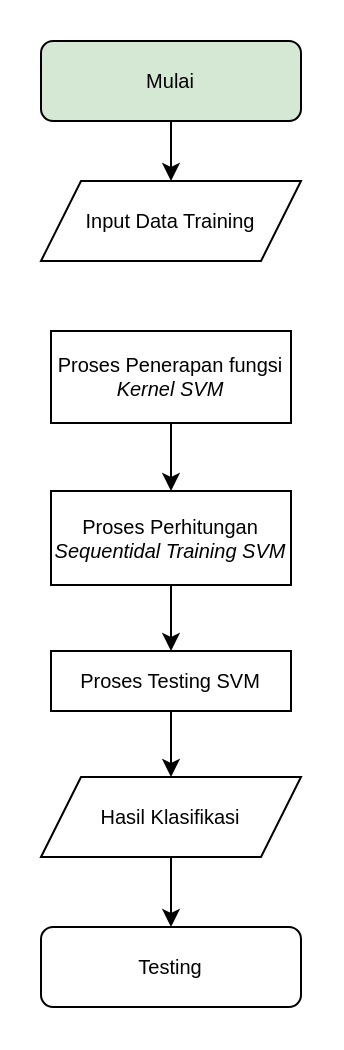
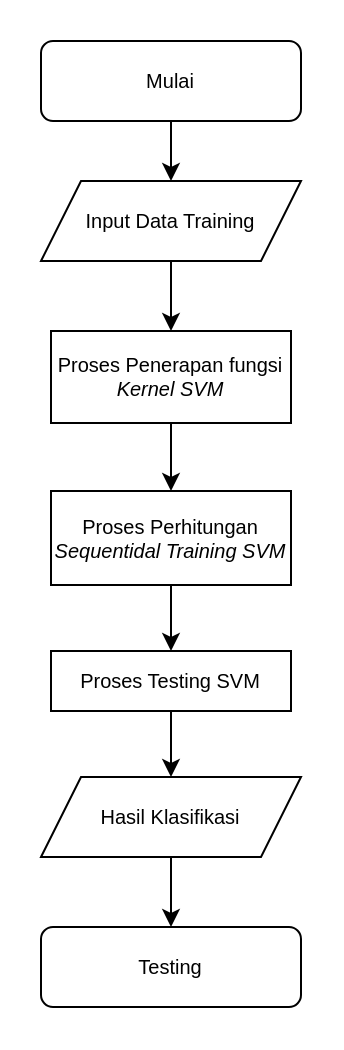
node "Mulai": fillcolor #d5e8d4 -> #ffffff
edge "Input Data Training" -> "Proses Penerapan fungsi Kernel SVM": added
